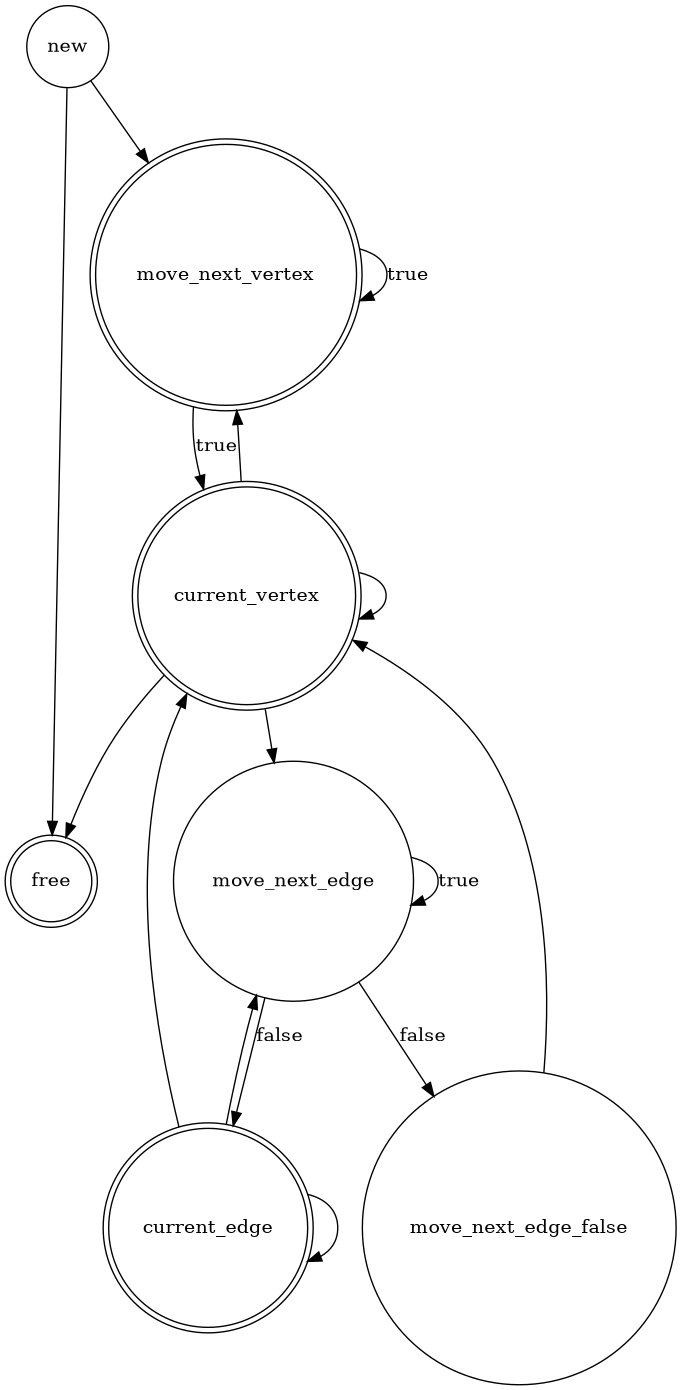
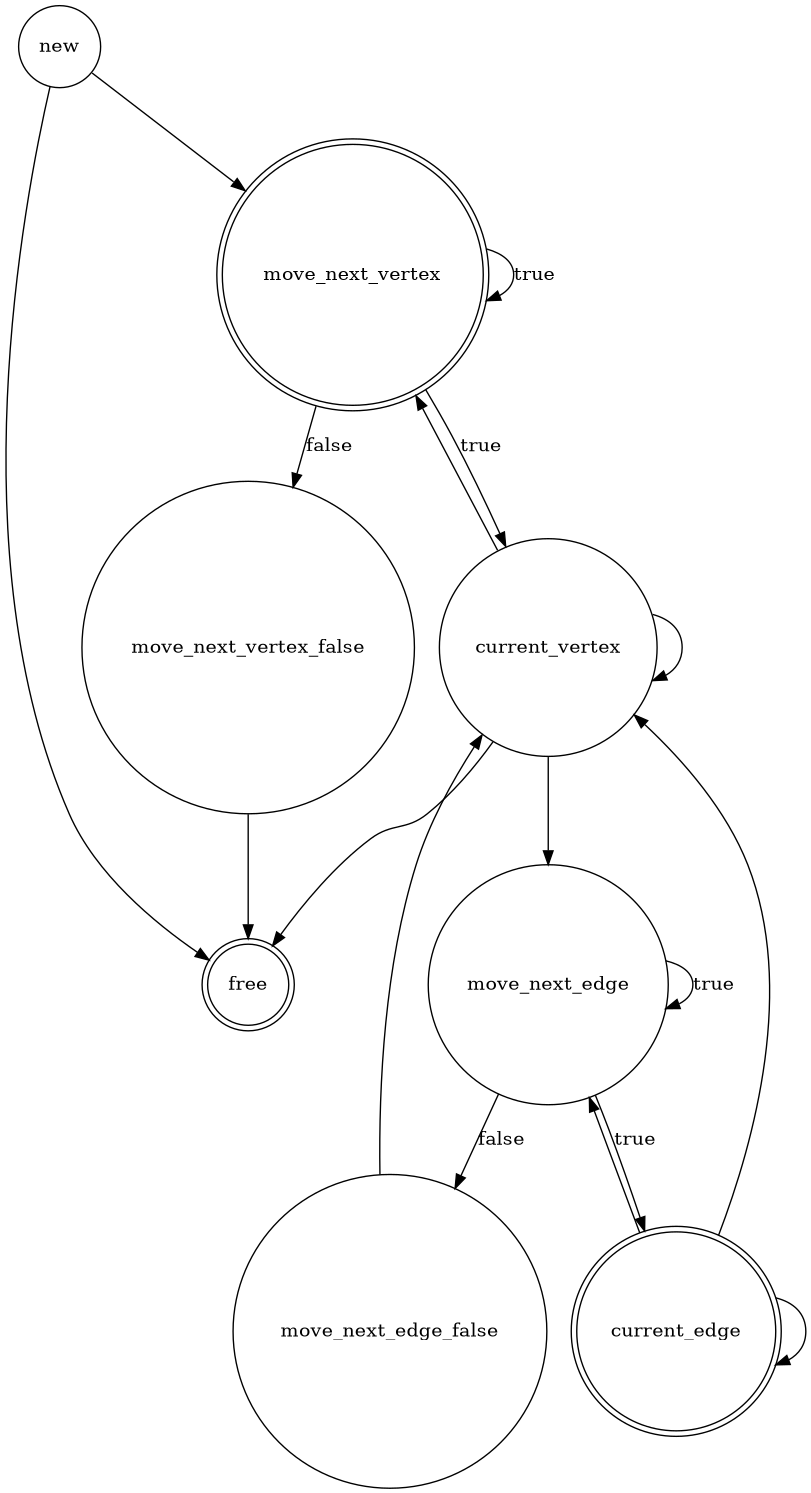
node "current_vertex": shape doublecircle -> circle
node "move_next_vertex_false": added
edge "move_next_edge" -> "current_edge": label "false" -> "true"
